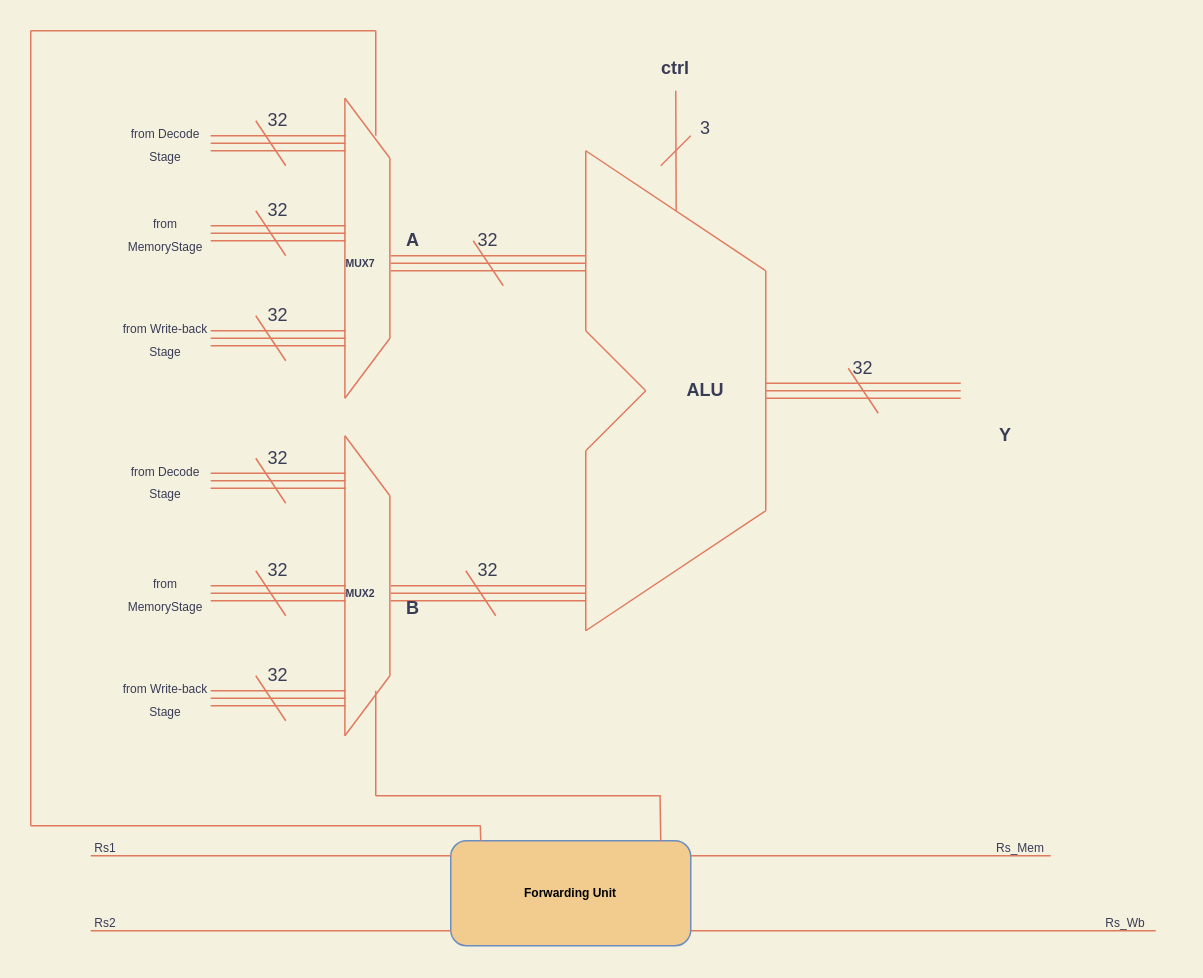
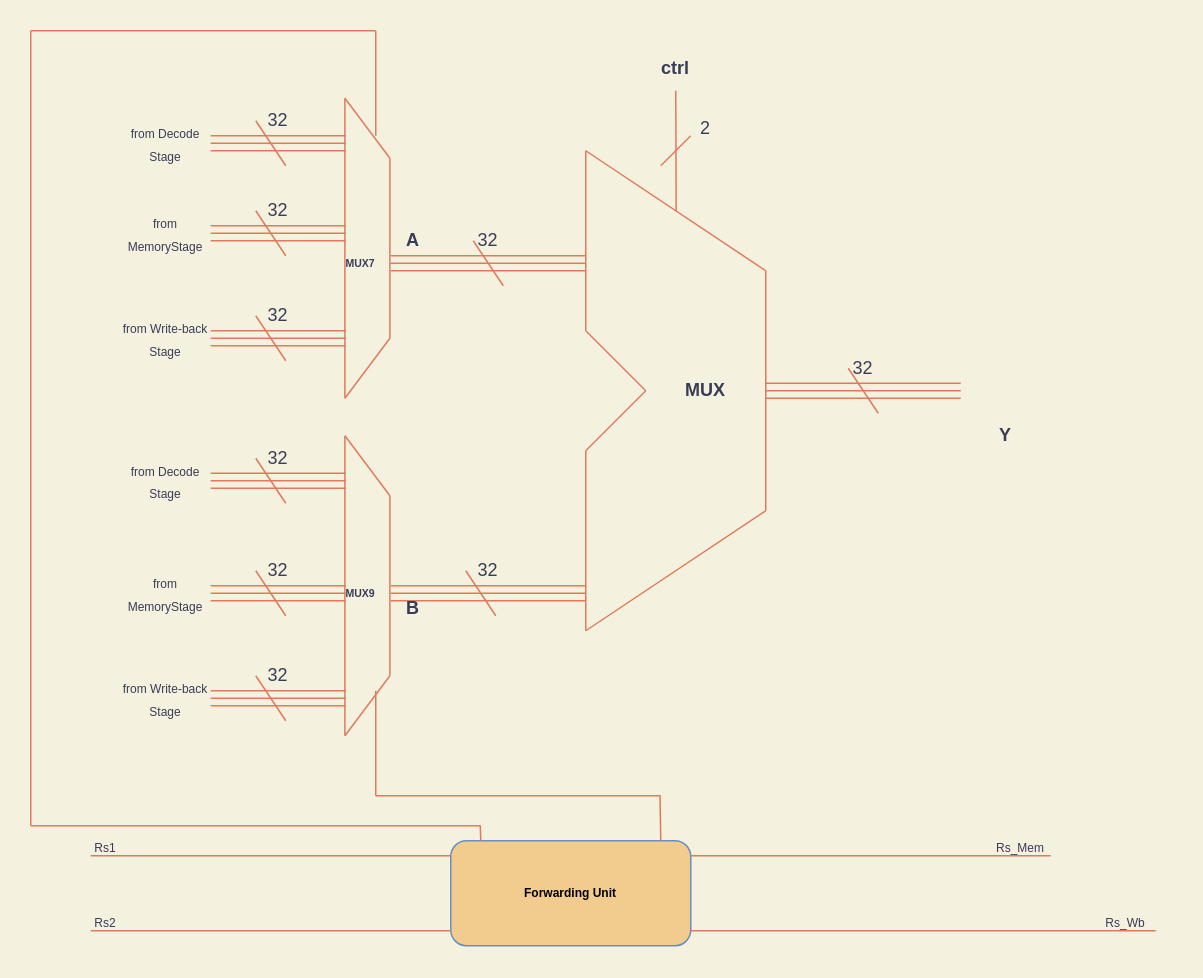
node "3": label "3" -> "2"
node "ALU": label "ALU" -> "MUX"
node "MUX2": label "MUX2" -> "MUX9"
